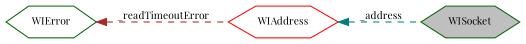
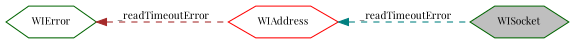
edge "WISocket" -> "WIAddress": label " _address" -> " _readTimeoutError"
